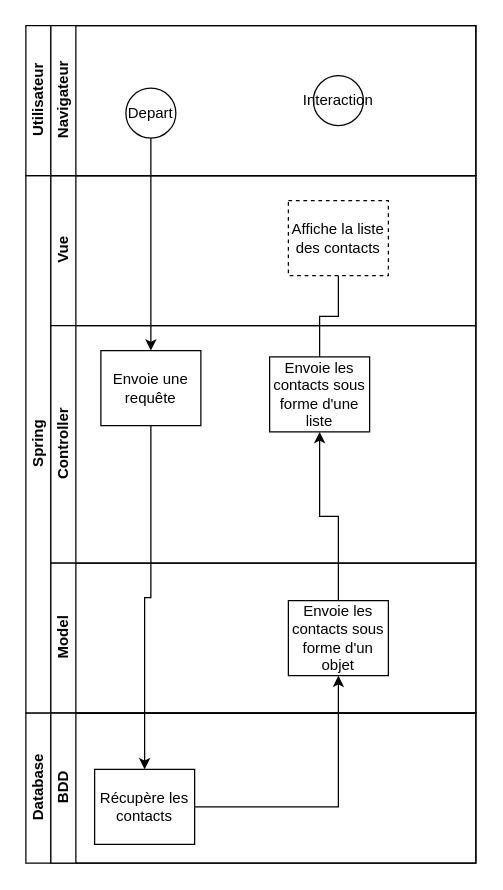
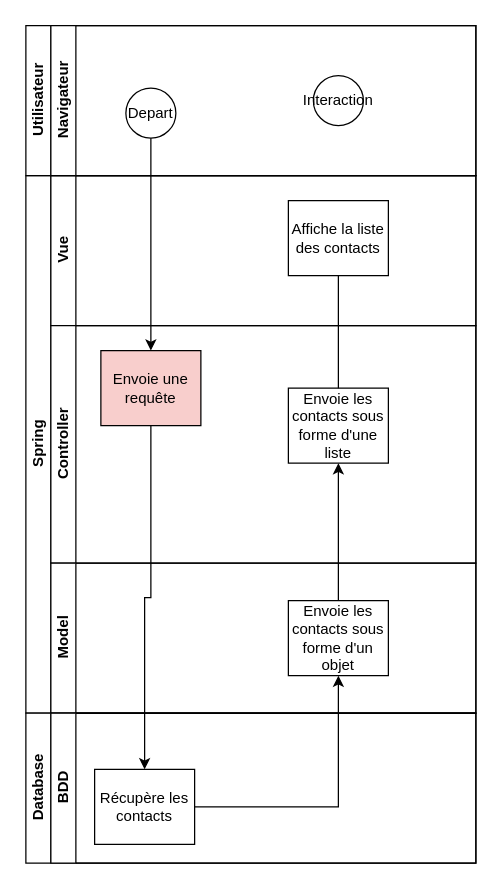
node "Affiche la liste des contacts": style dashed -> solid
node "Envoie une requête": fillcolor #ffffff -> #f8cecc
node "Envoie les contacts sous forme d'une liste": moved (319, 394) -> (338, 426)
